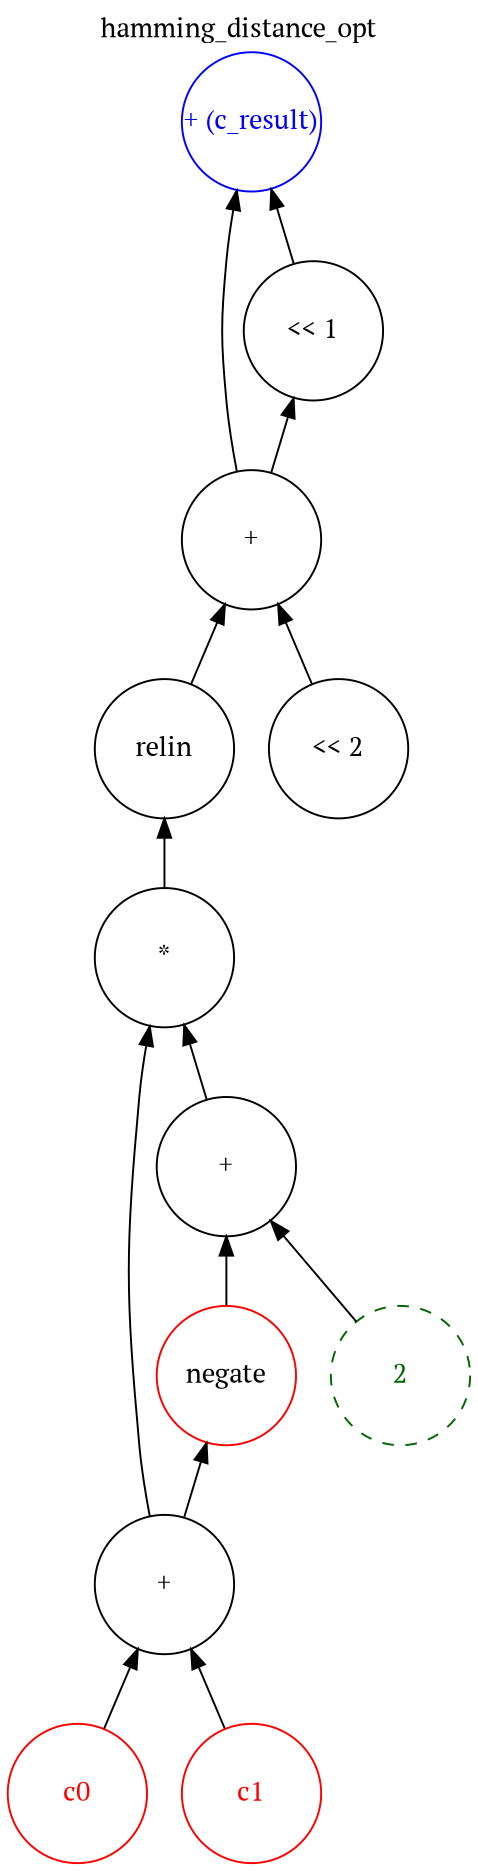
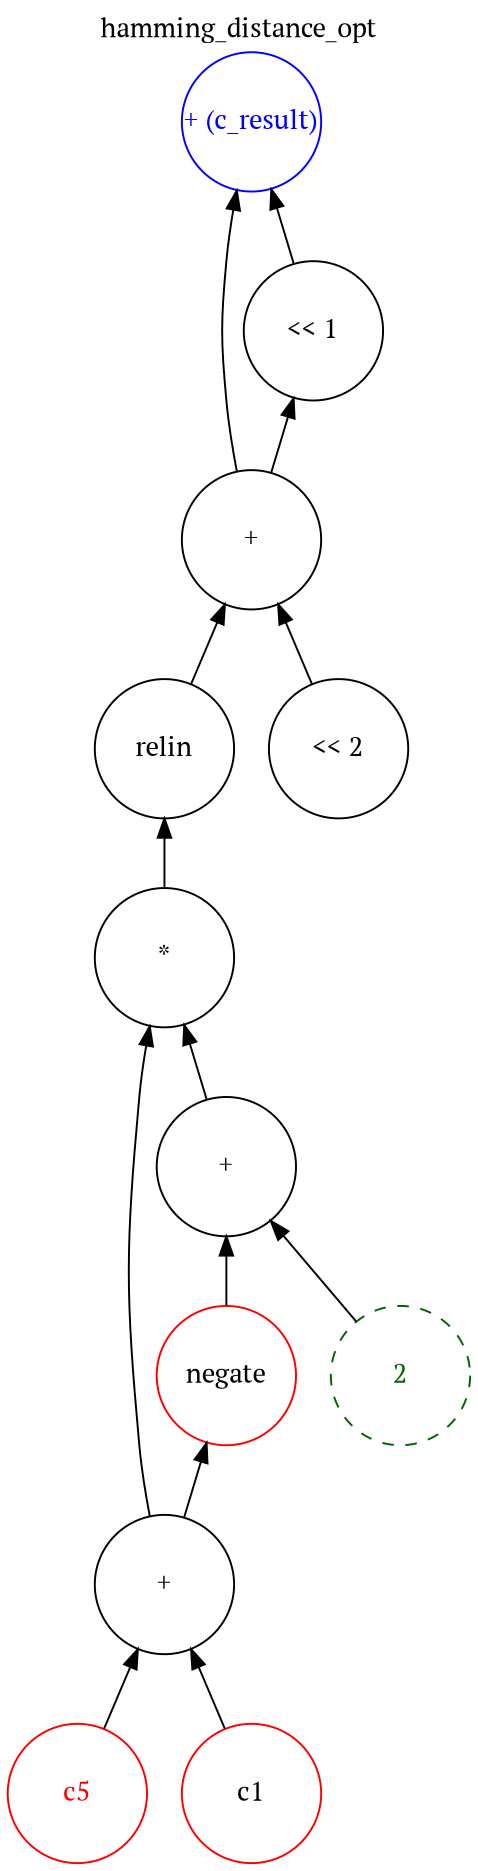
node "c0": label "c0" -> "c5"
node "c1": fontcolor red -> black
